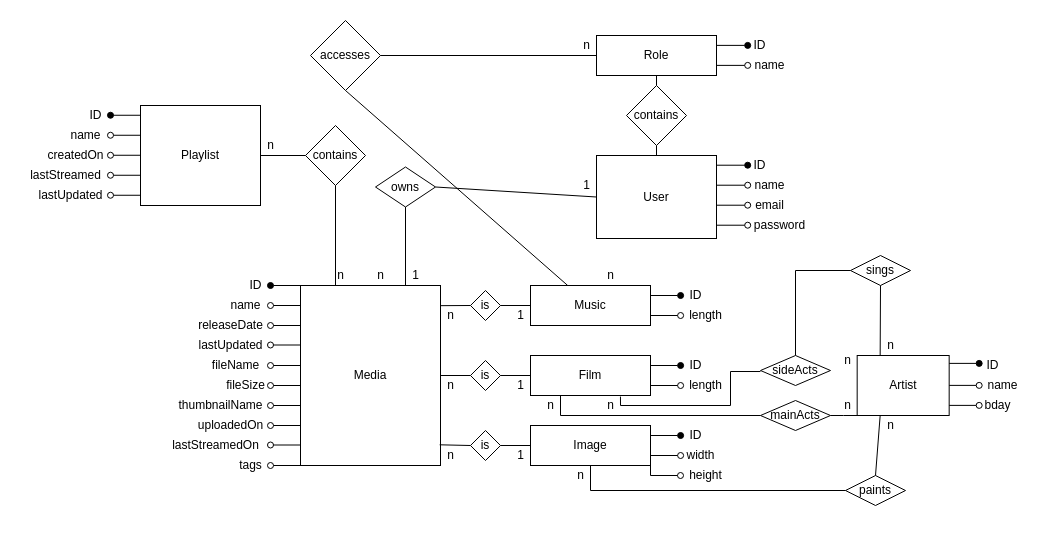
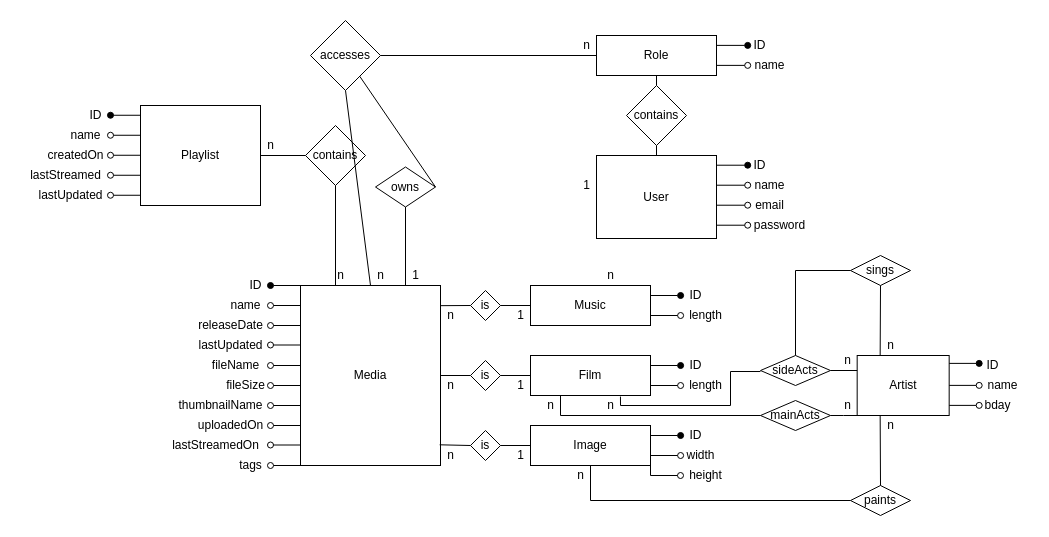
edge "owns" -- "User": now "owns" -- "accesses"
edge "accesses" -- "Music": now "accesses" -- "Media"
edge "sideActs" -- "Artist": added
node "paints": moved (876, 491) -> (881, 501)
